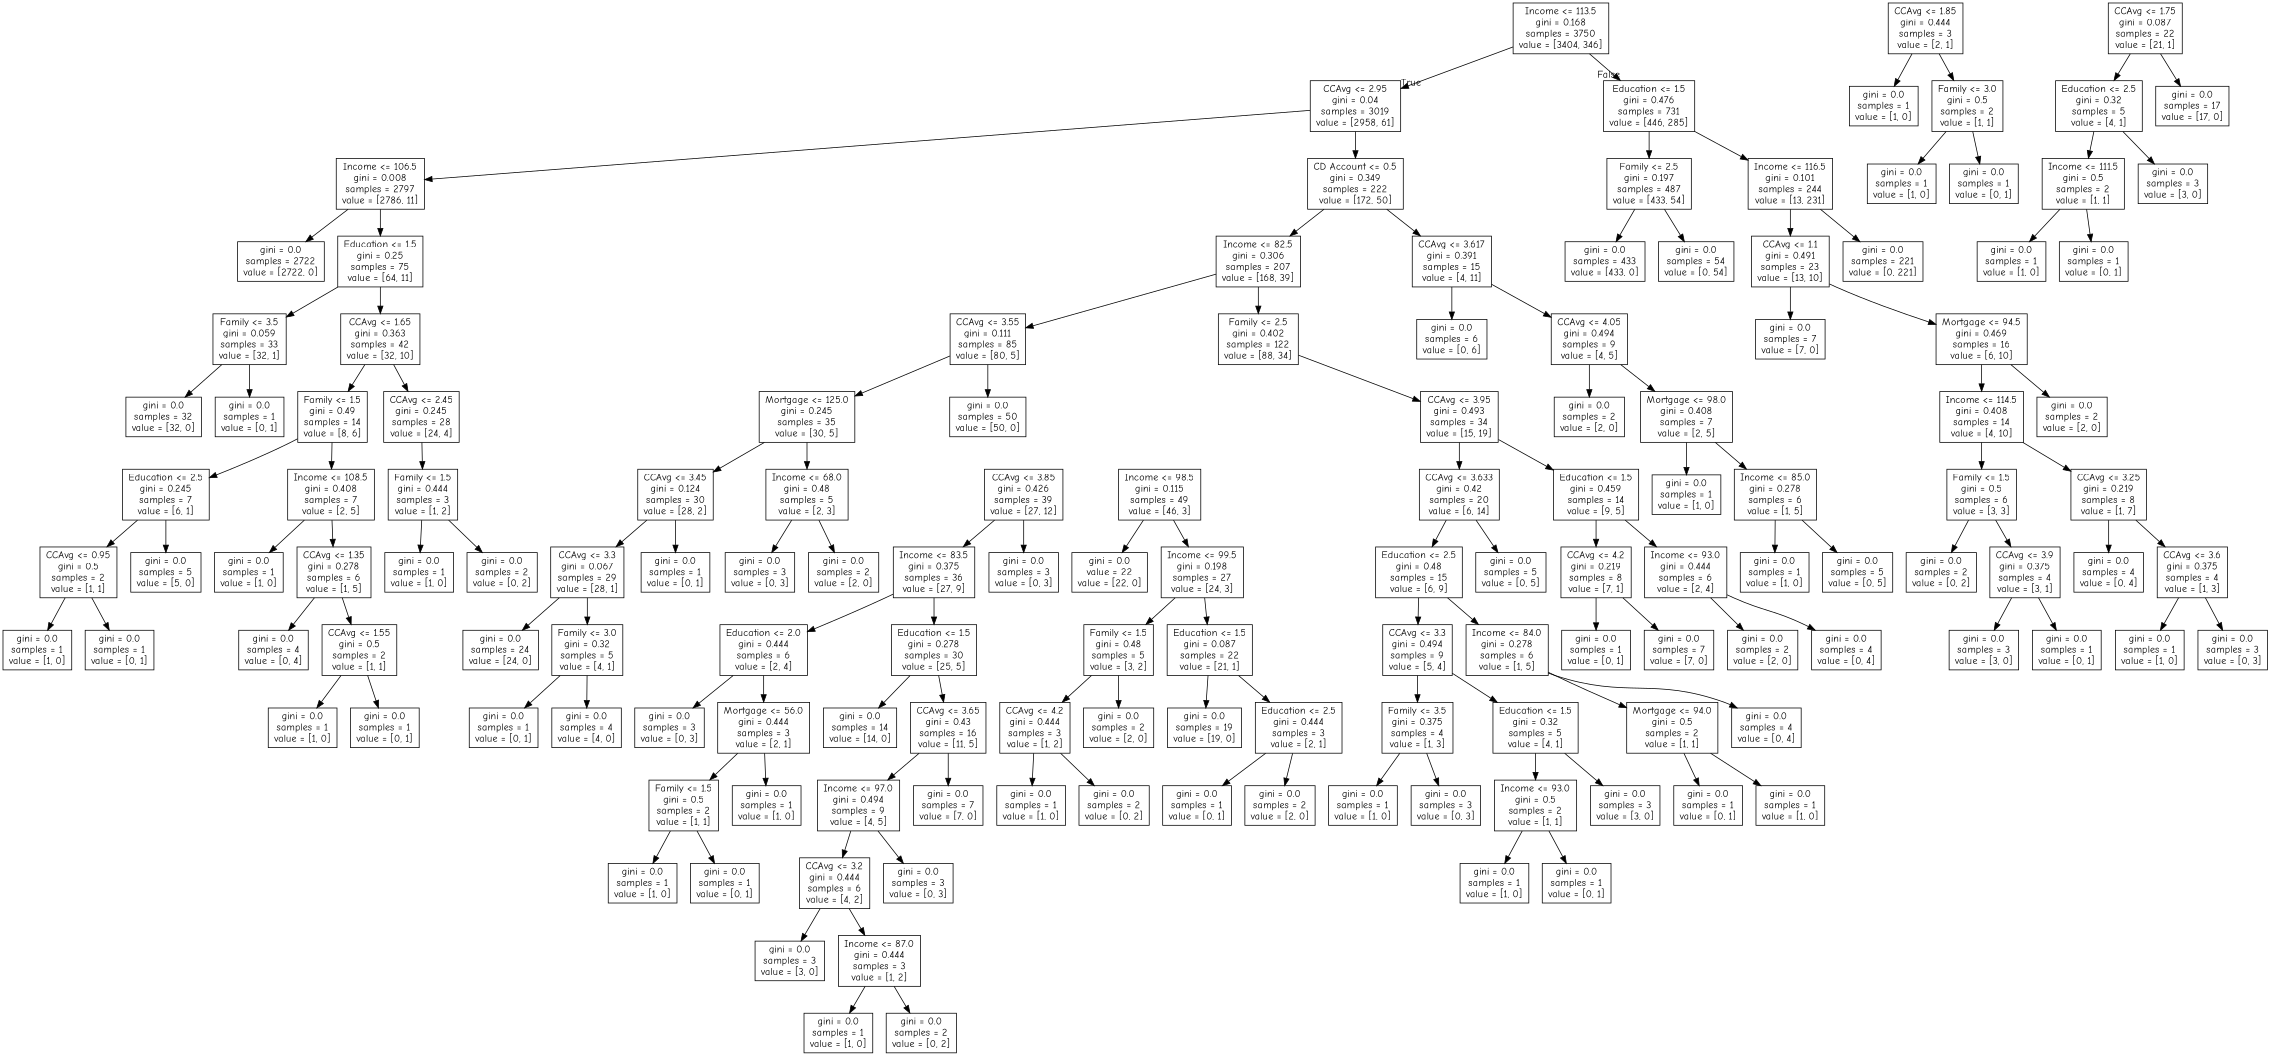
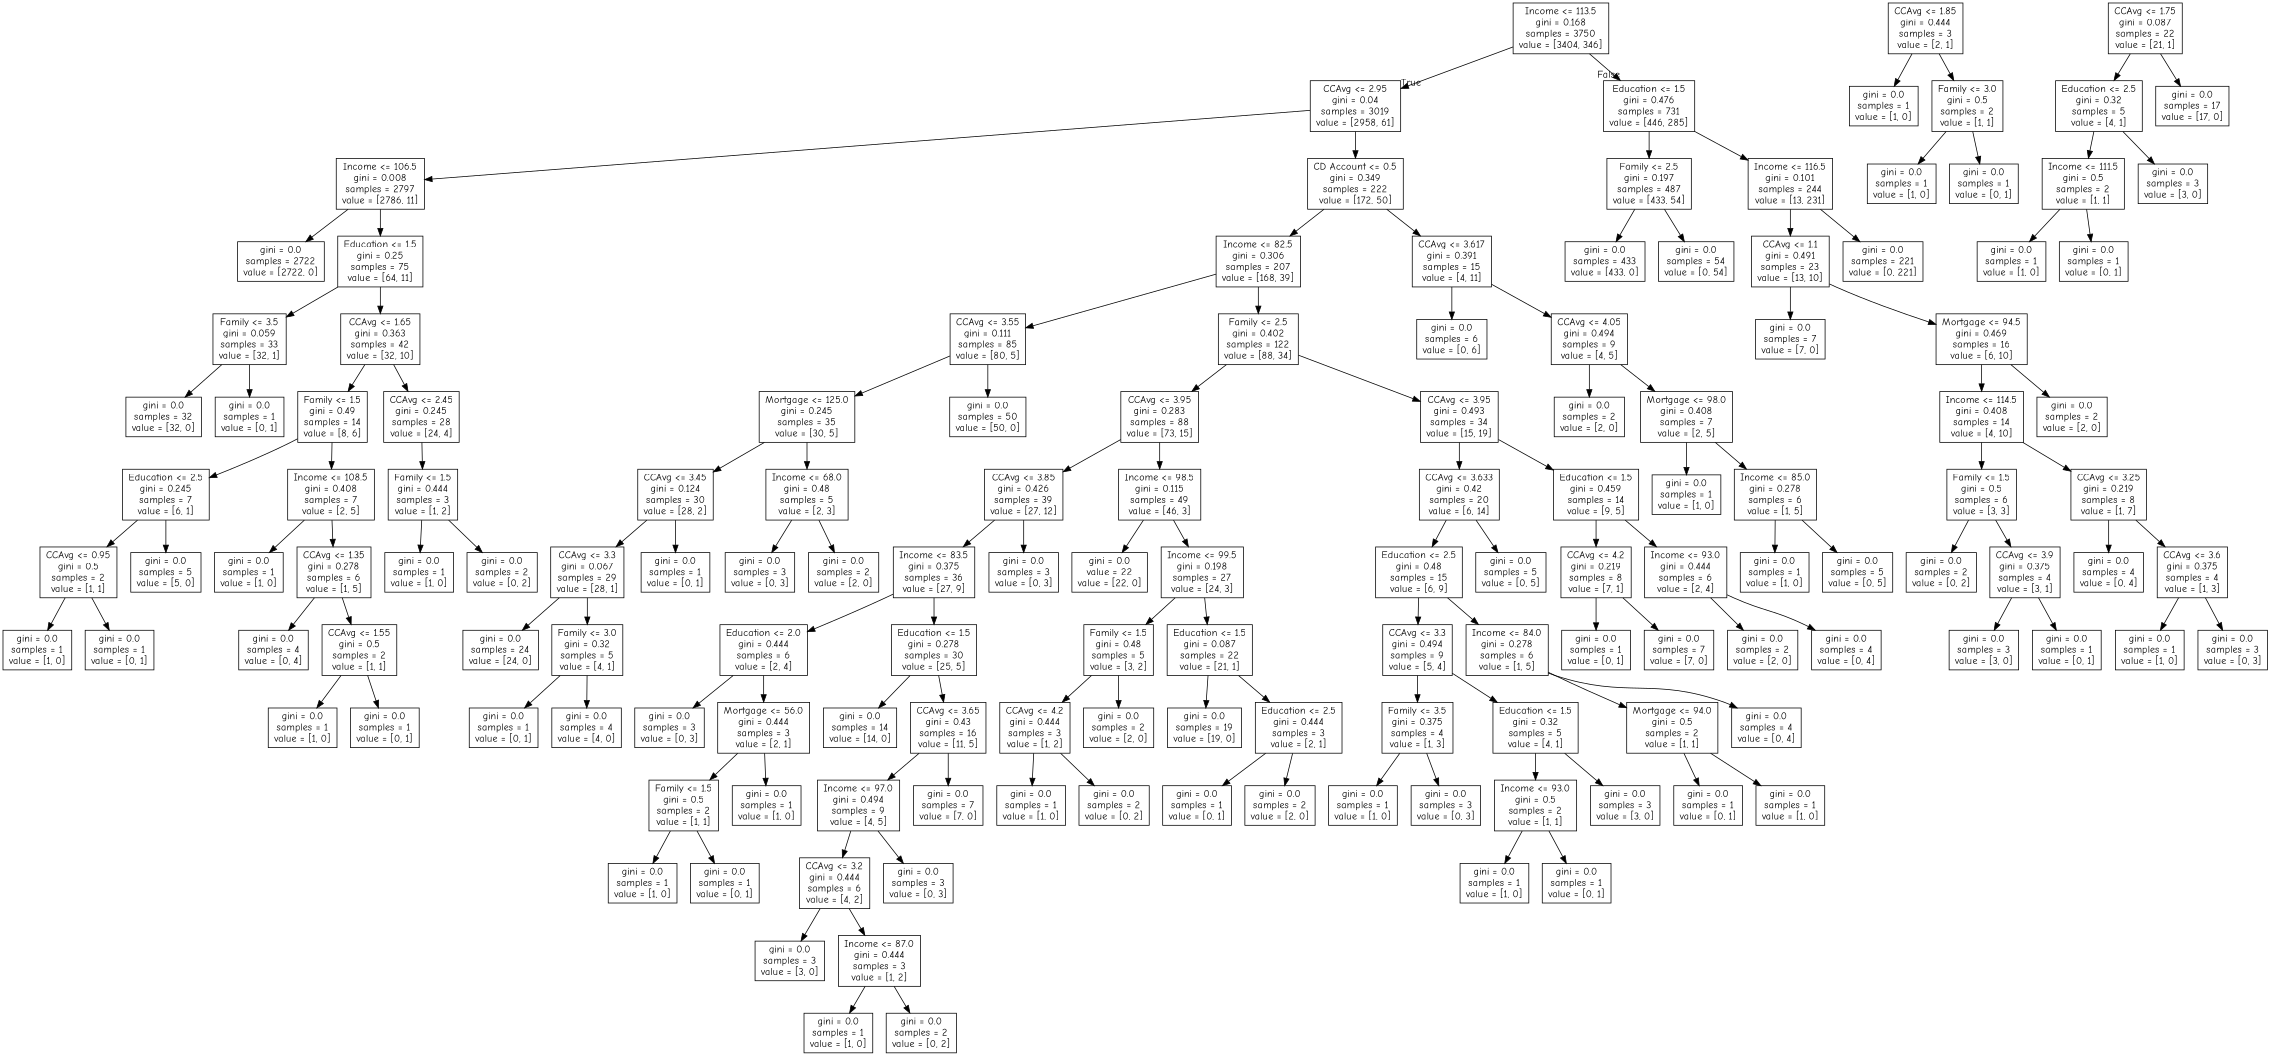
node "CCAvg <= 3.95 gini = 0.283 samples = 88 value = [73, 15]": added
